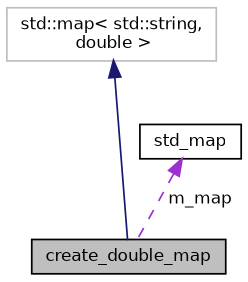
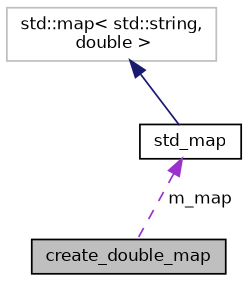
edge "create_double_map" -> "std::map< std::string, double >": now "std_map" -> "std::map< std::string, double >"
